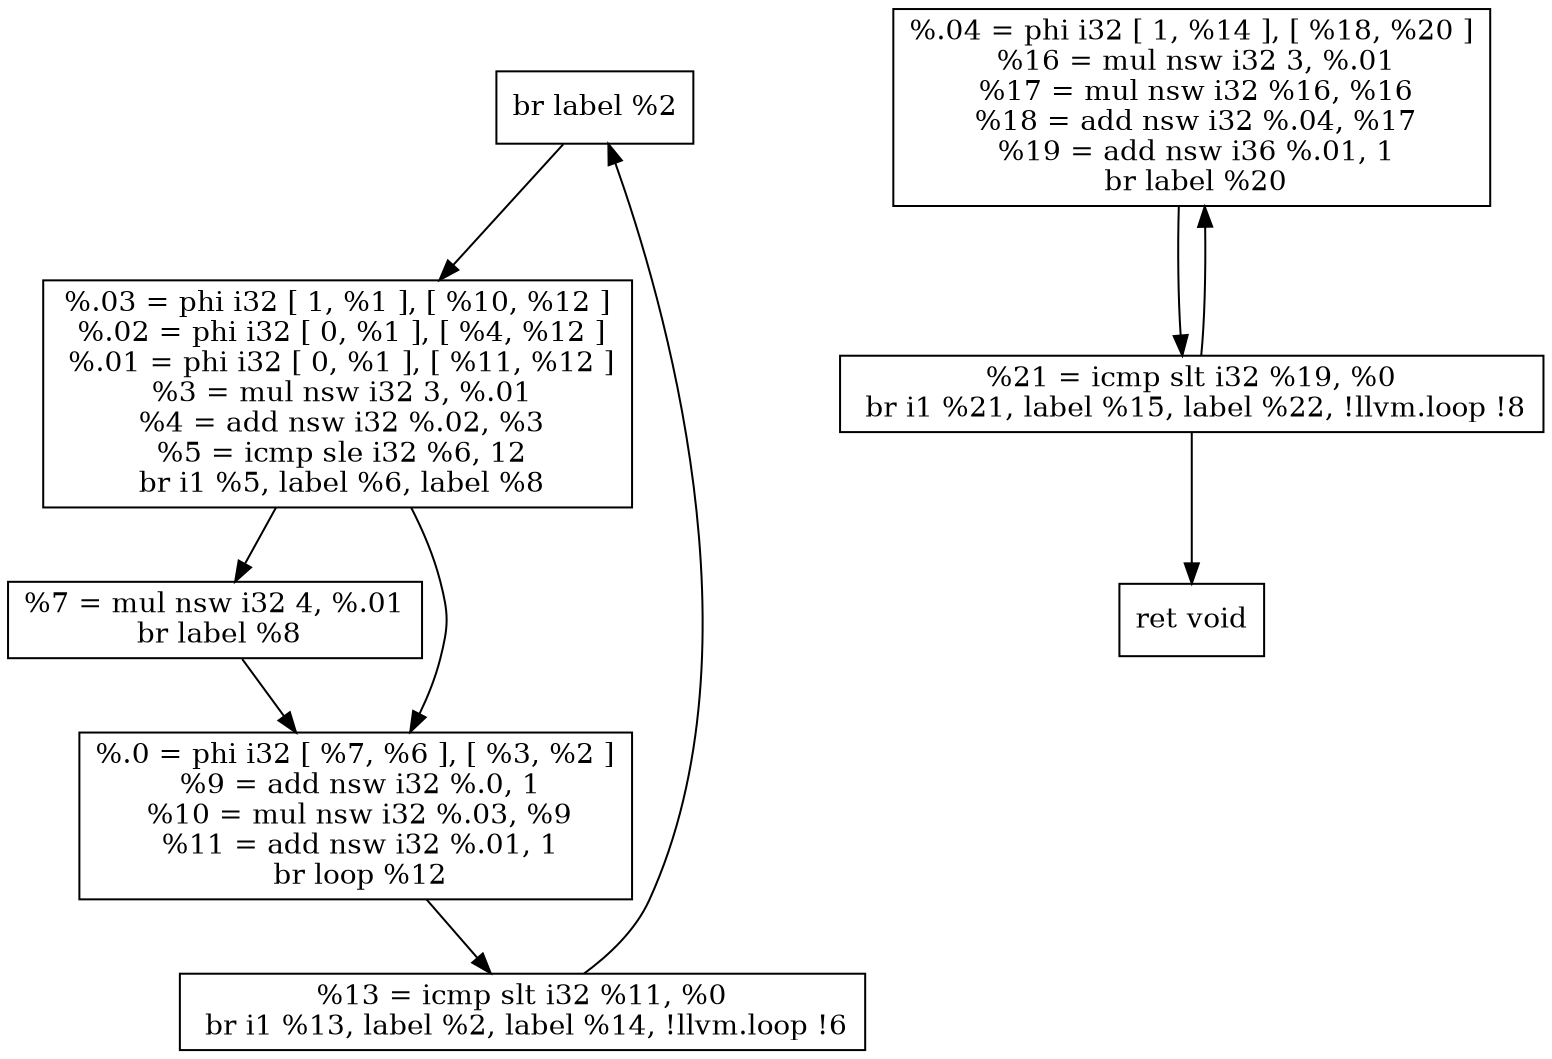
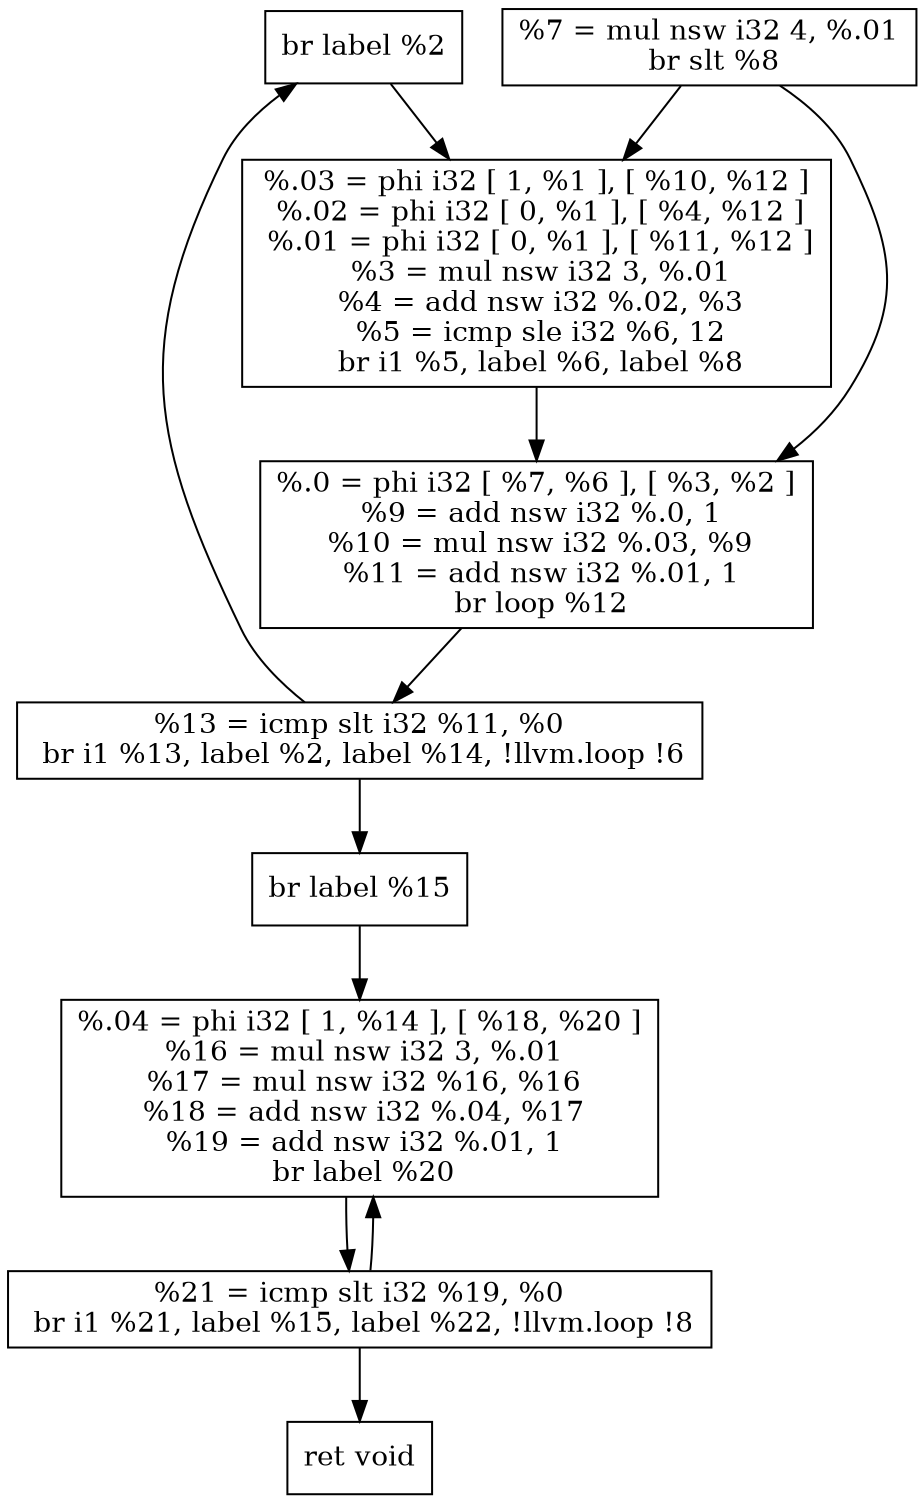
node "%.04 = phi i32 [ 1, %14 ], [ %18, %20 ]": text "%19 = add nsw i36 %.01, 1" -> "%19 = add nsw i32 %.01, 1"
edge "%.03 = phi i32 [ 1, %1 ], [ %10, %12 ]" -> "%7 = mul nsw i32 4, %.01": reversed
node "%7 = mul nsw i32 4, %.01": text "br label %8" -> "br slt %8"
node "br label %15": added
